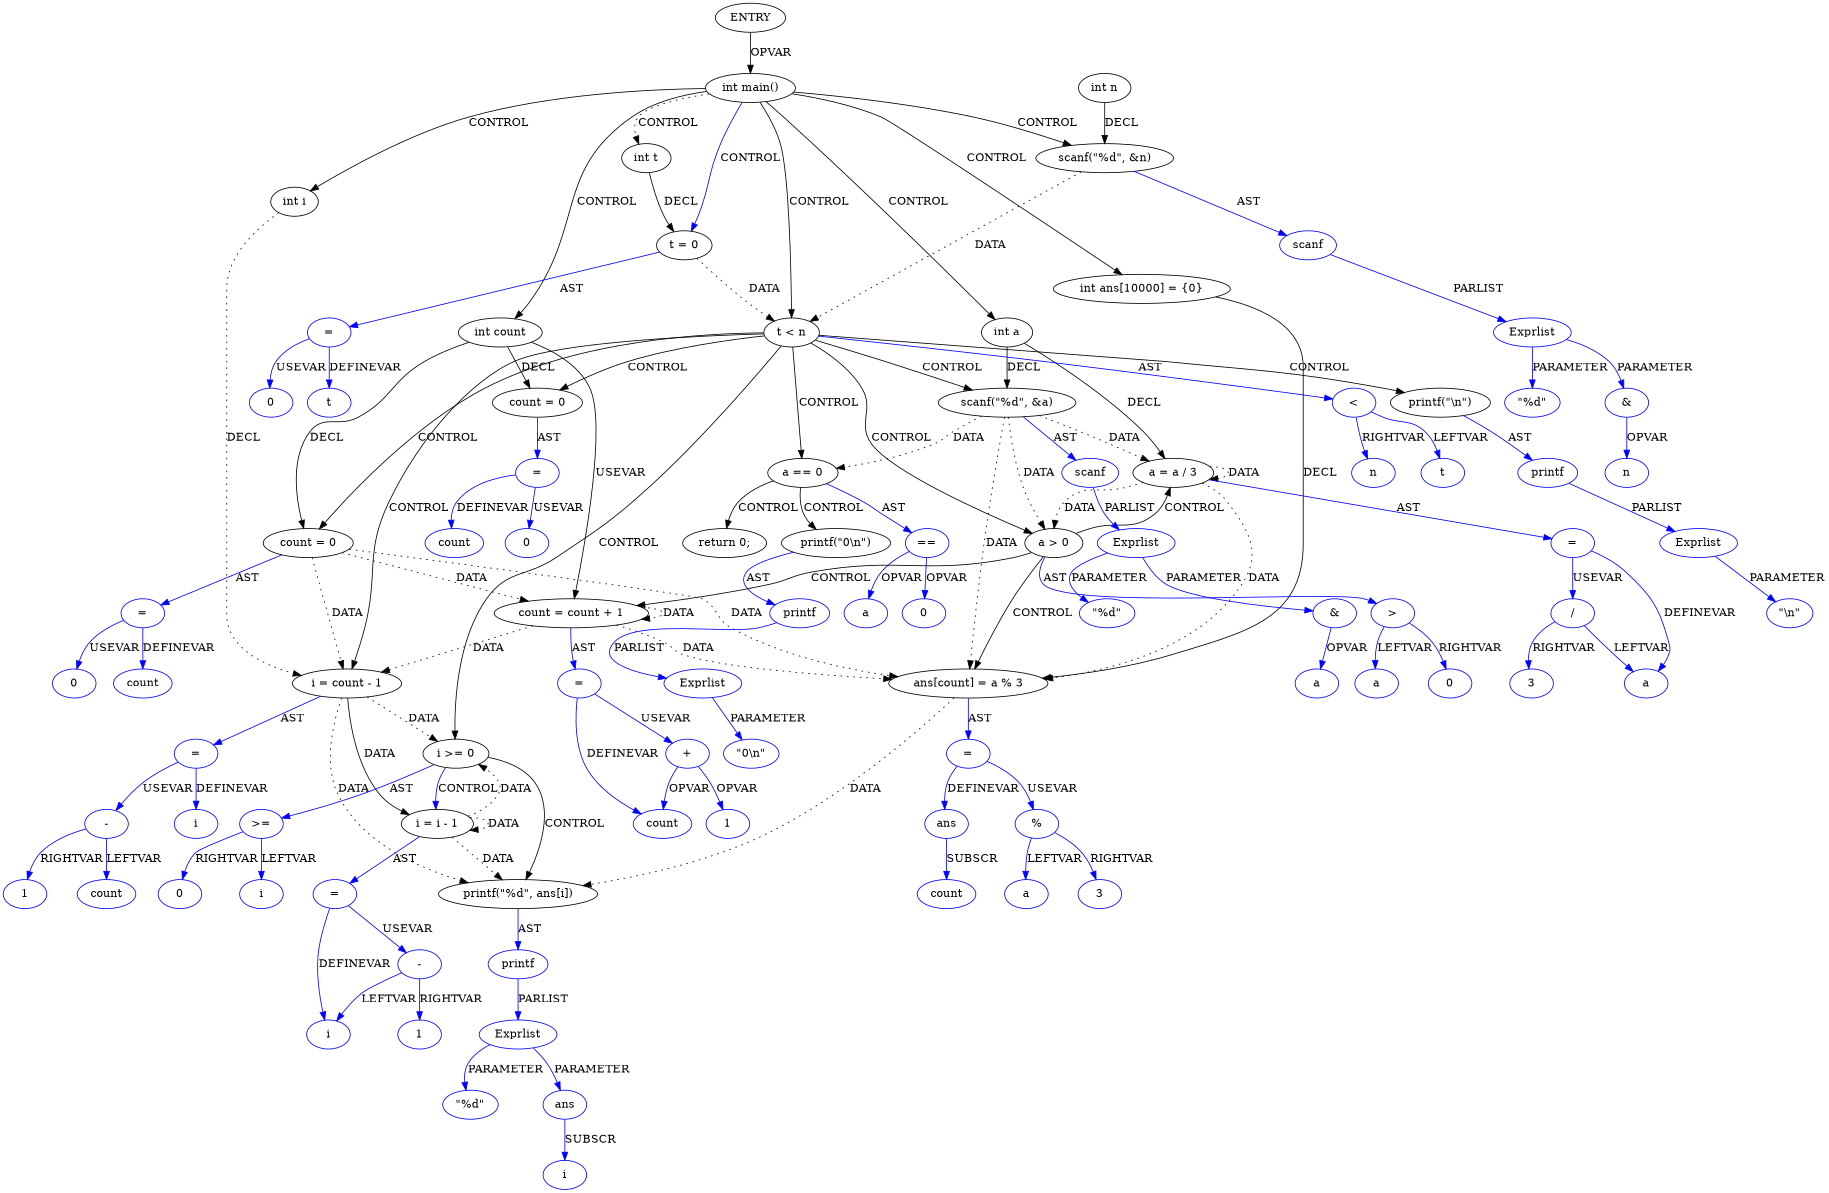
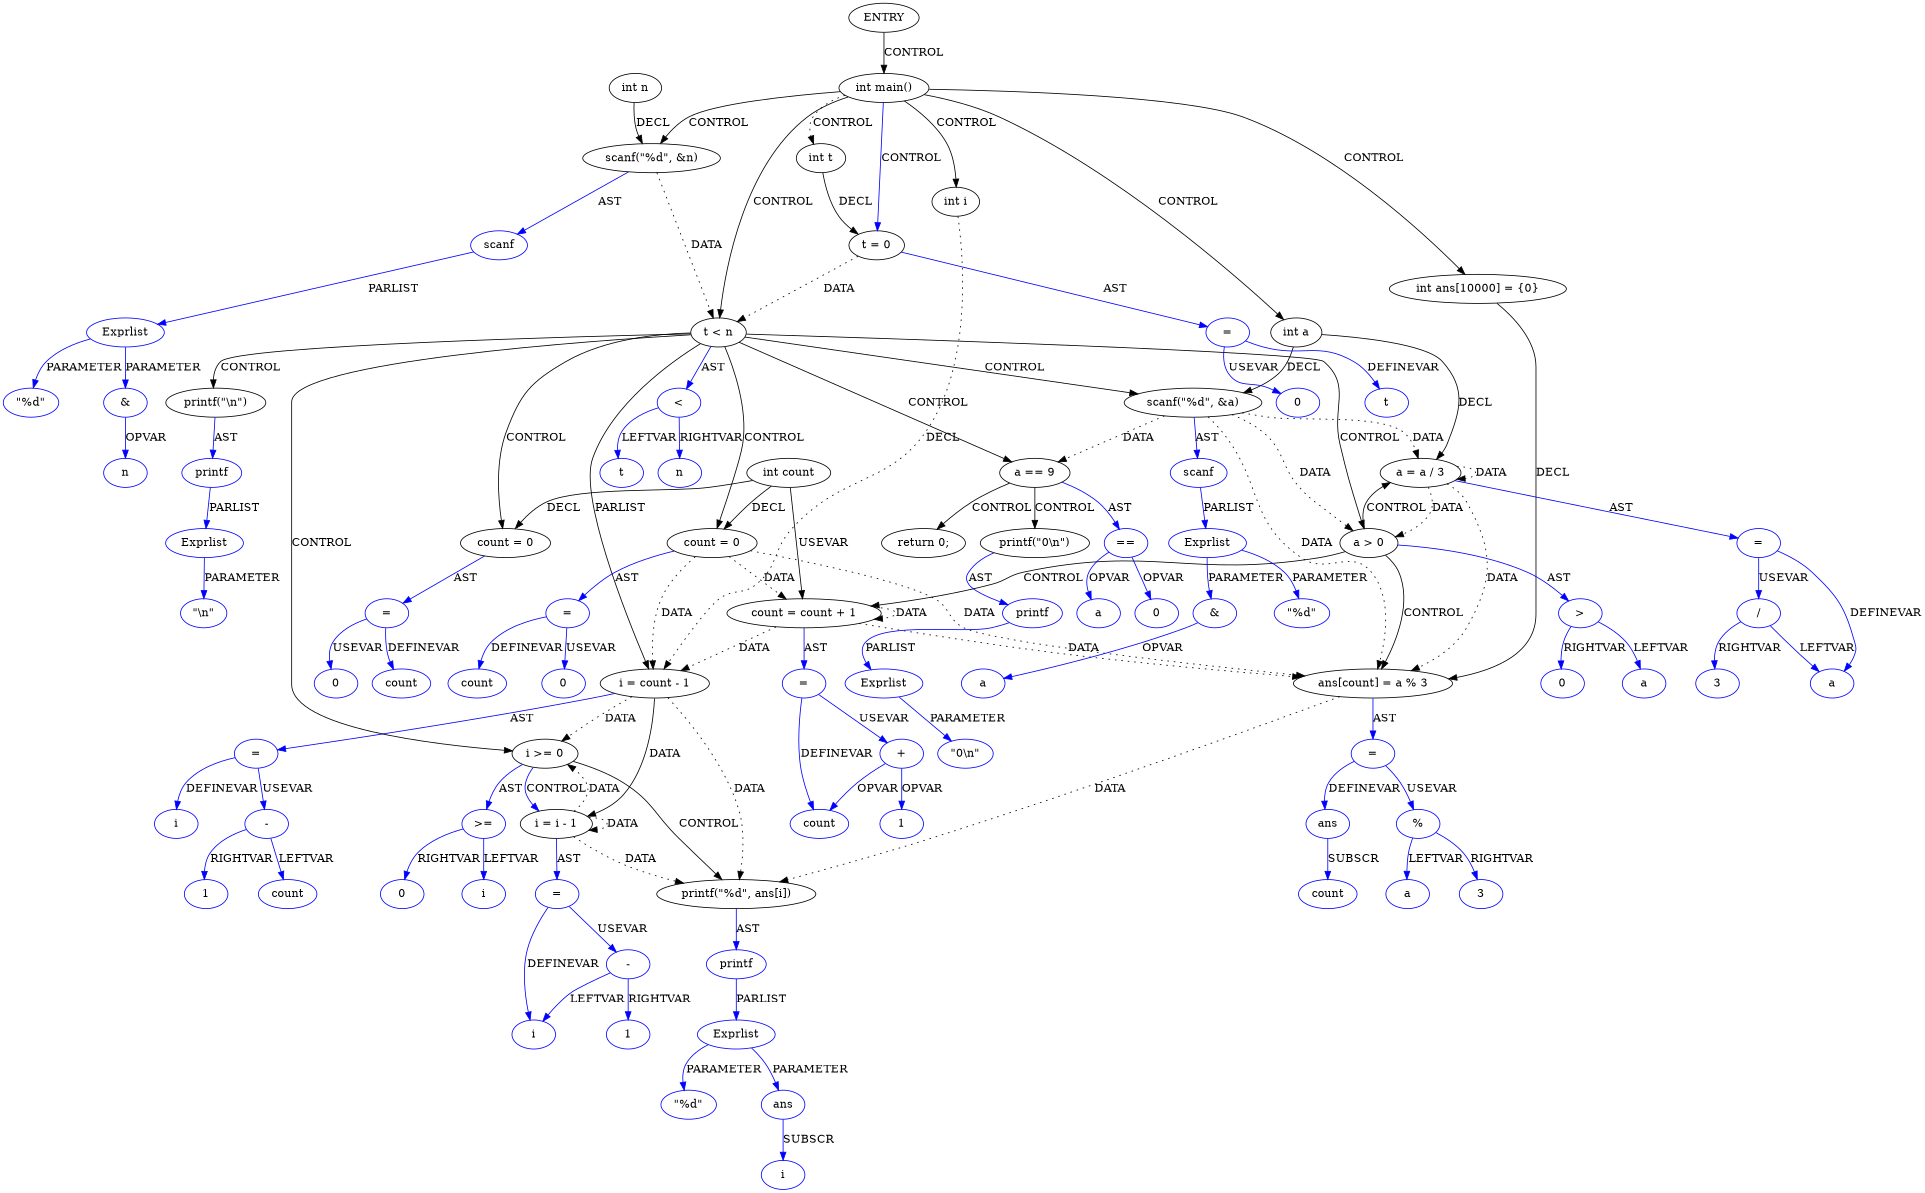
edge "ENTRY" -> "int main()": label "OPVAR" -> "CONTROL"
edge "int main()" -> "int count": removed, label "CONTROL"
node "a == 0": label "a == 0" -> "a == 9"
edge "t < n" -> "i = count - 1": label "CONTROL" -> "PARLIST"
